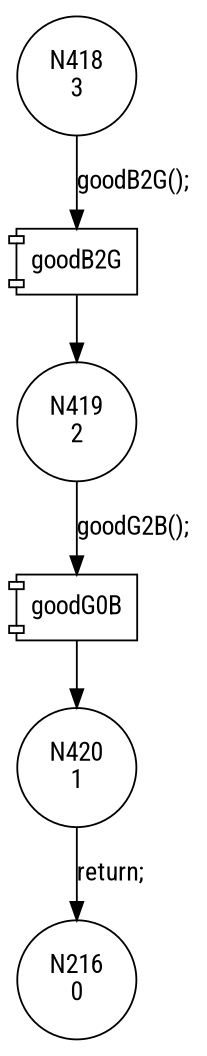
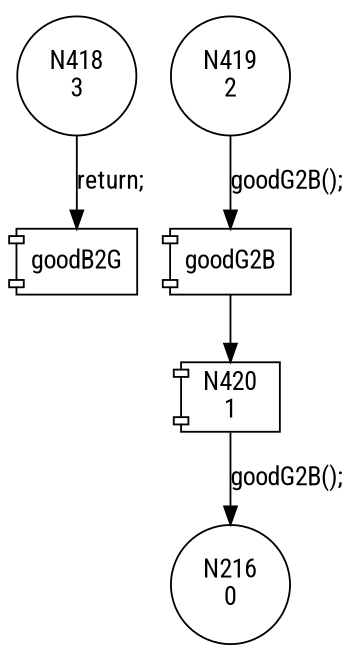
edge "N418 3" -> "goodB2G": label "goodB2G();" -> "return;"
edge "goodB2G" -> "N419 2": removed
node "goodG0B": label "goodG0B" -> "goodG2B"
node "N420 1": shape circle -> component
edge "N420 1" -> "N216 0": label "return;" -> "goodG2B();"
